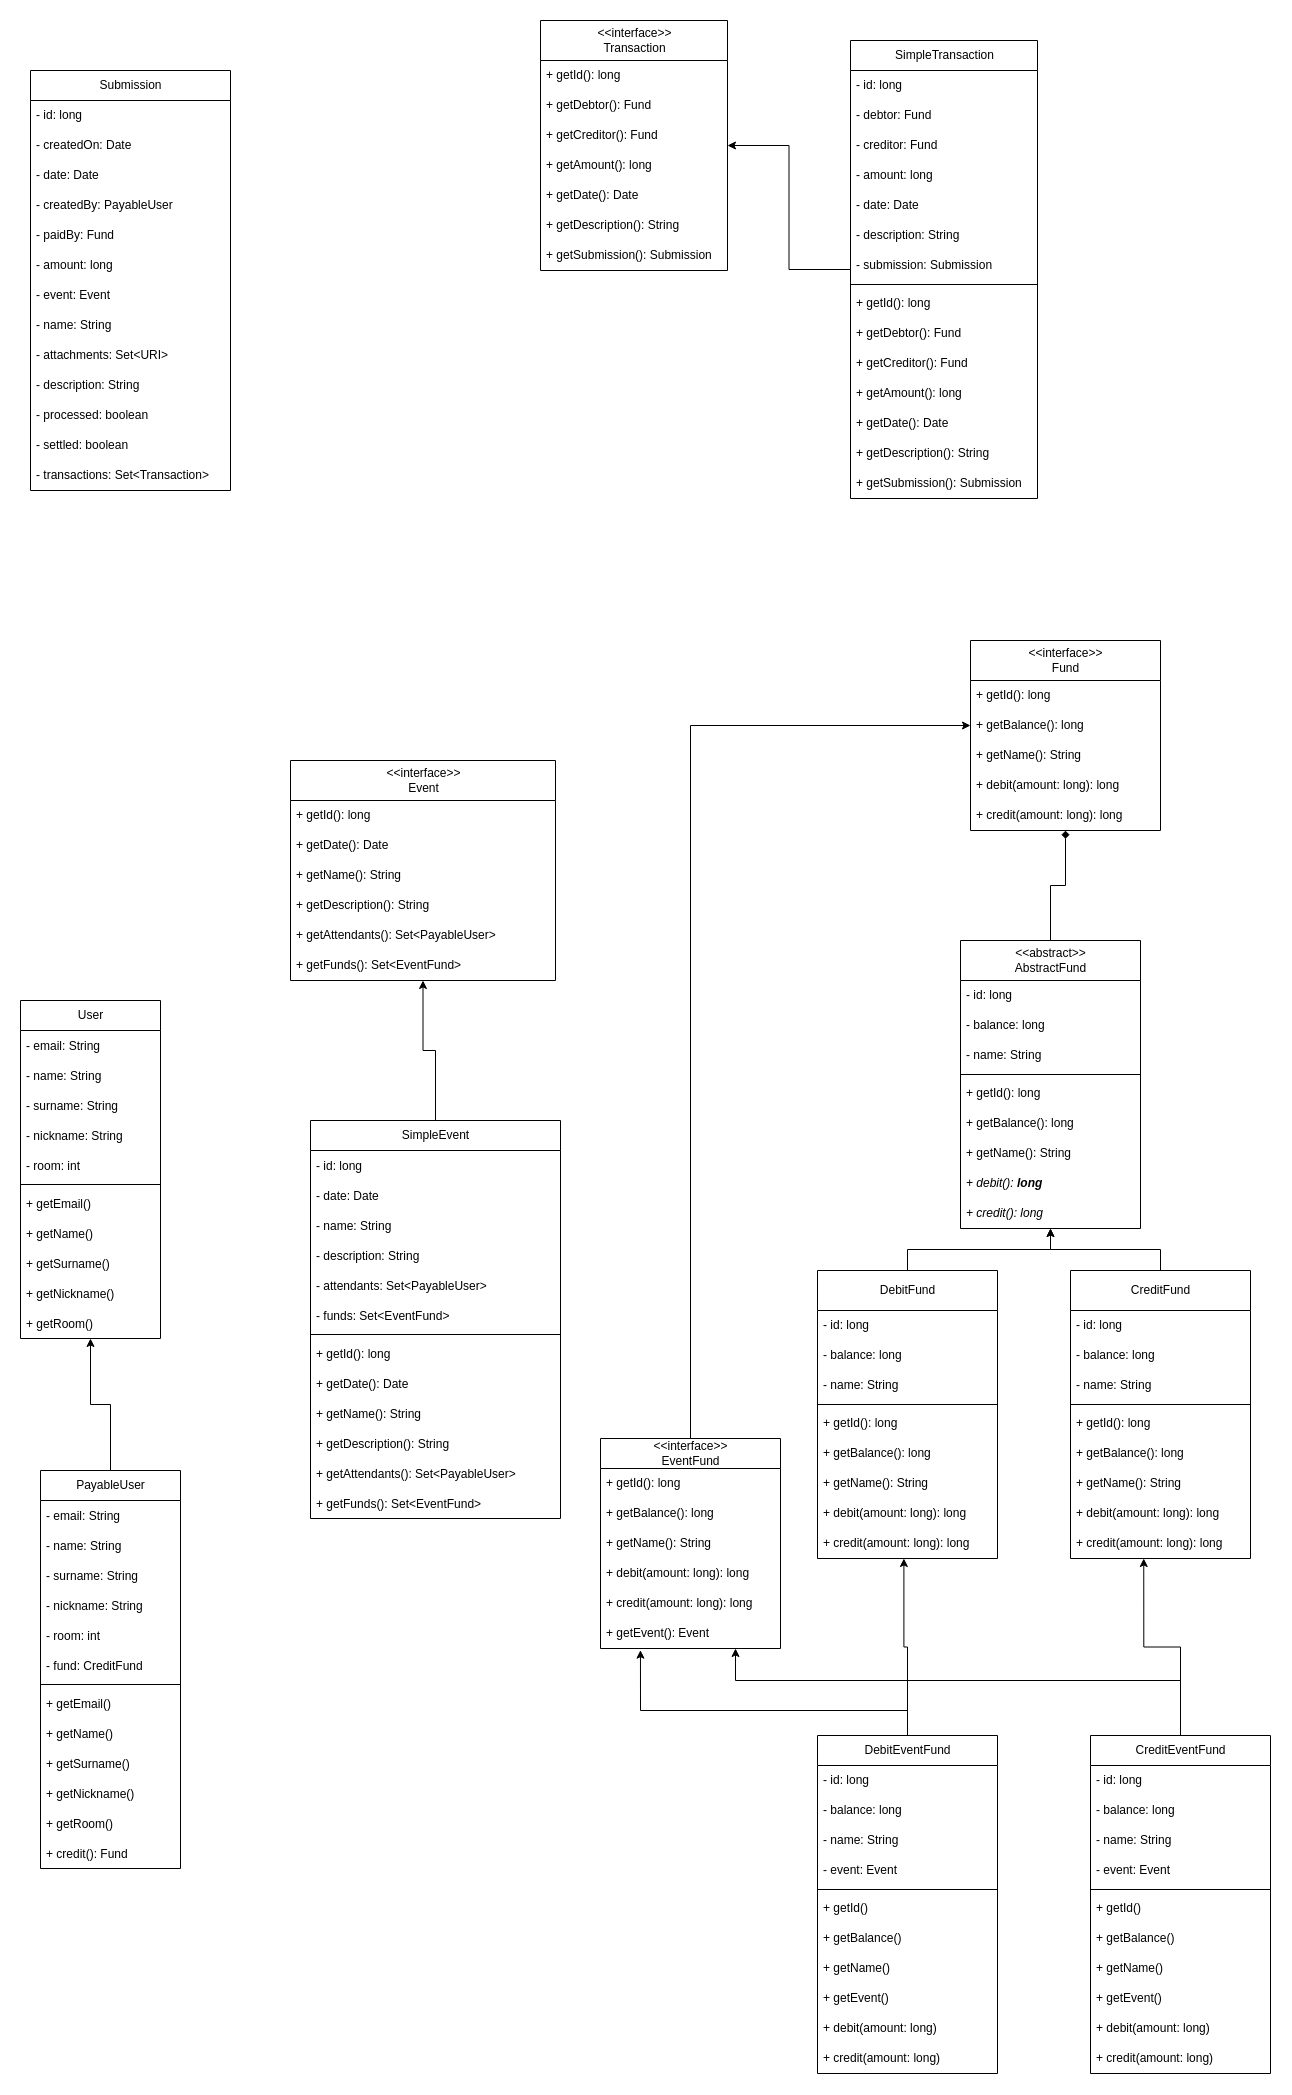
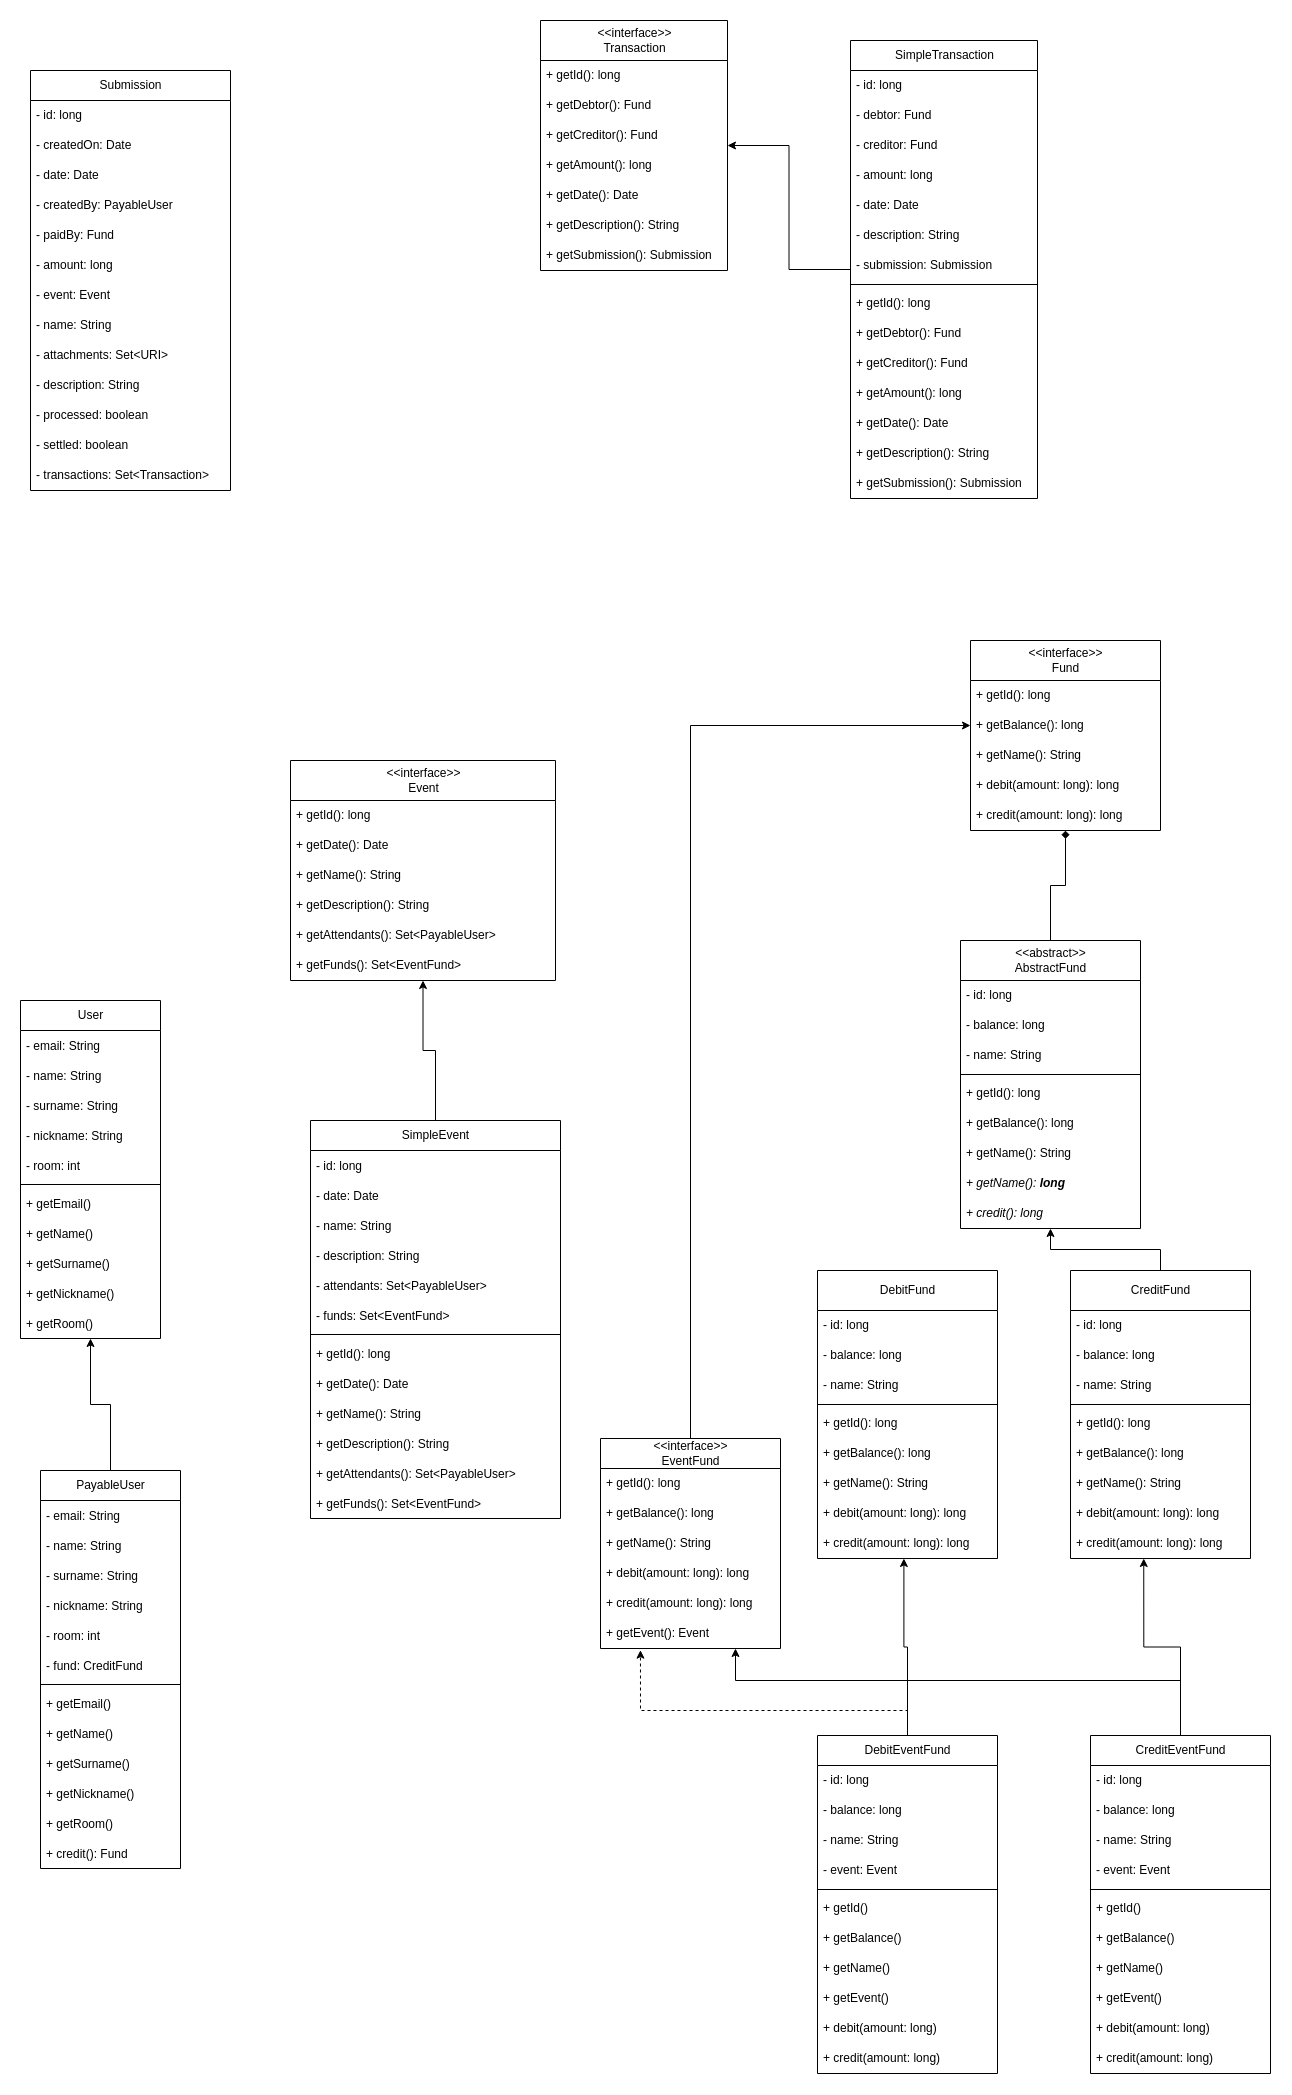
node "+ debit(): long": label "+ debit(): long" -> "+ getName(): long"
edge "DebitFund" -> "<<abstract>> AbstractFund": removed
edge "DebitEventFund" -> "+ getEvent(): Event": style solid -> dashed
